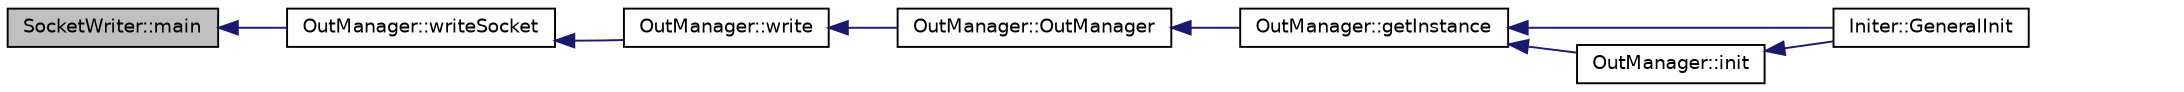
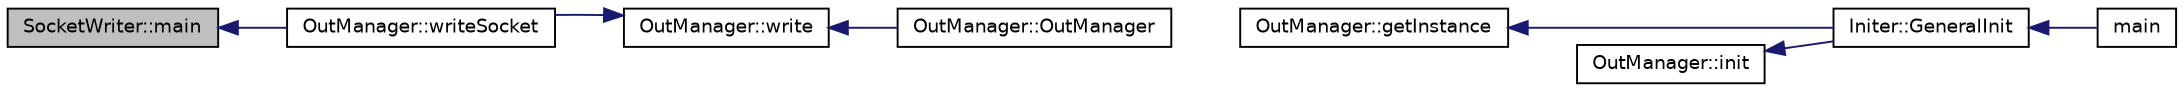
edge "OutManager::getInstance" -> "OutManager::OutManager": removed
node "main": added
edge "OutManager::write" -> "OutManager::writeSocket": reversed
edge "OutManager::init" -> "OutManager::getInstance": removed
